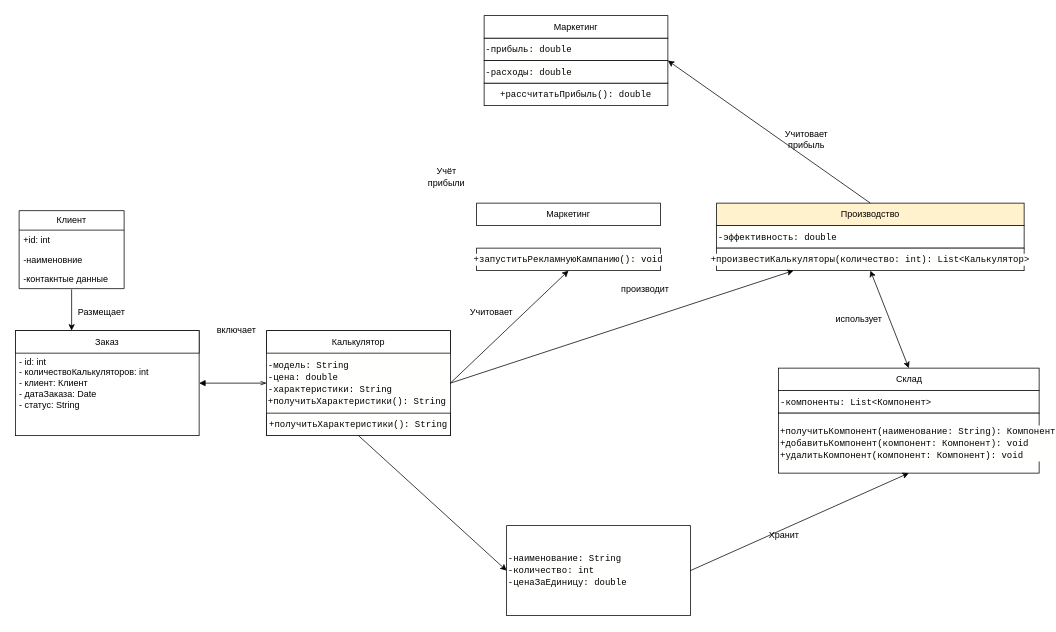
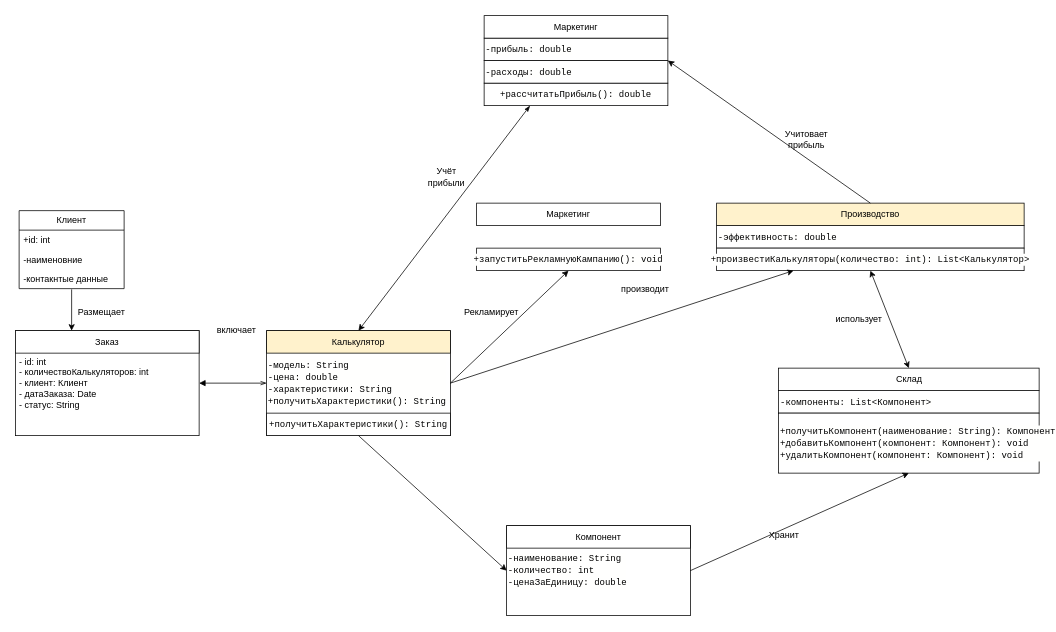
edge "+рассчитатьПрибыль(): double" -- "Калькулятор": added
node "Учитовает": label "Учитовает" -> "Рекламирует"
node "Калькулятор": fillcolor #ffffff -> #fff2cc
node "Компонент": added
